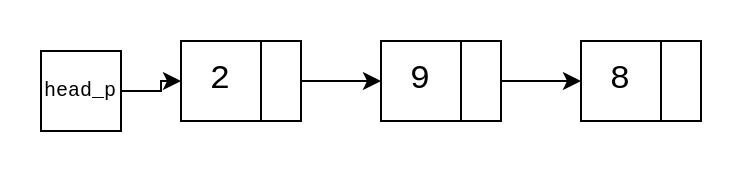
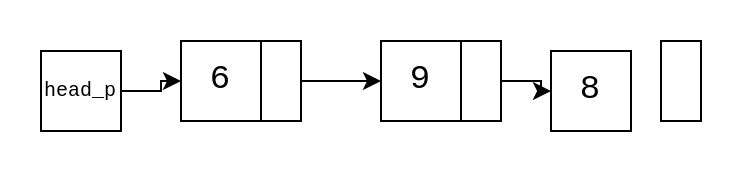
node "2": label "2" -> "6"
node "8": moved (621, 81) -> (591, 91)
